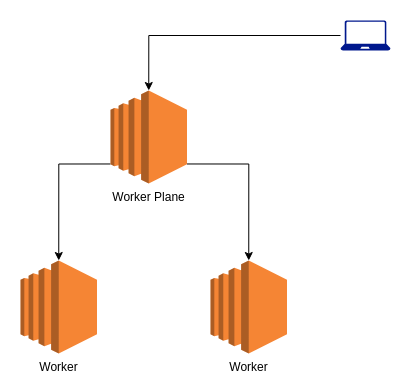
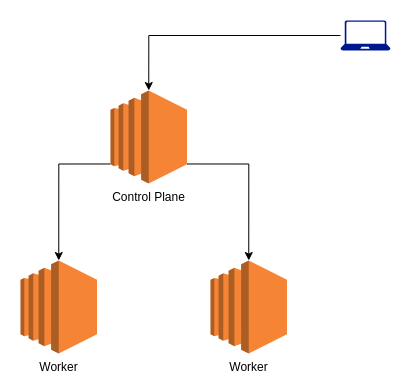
node "Worker Plane": label "Worker Plane" -> "Control Plane"
